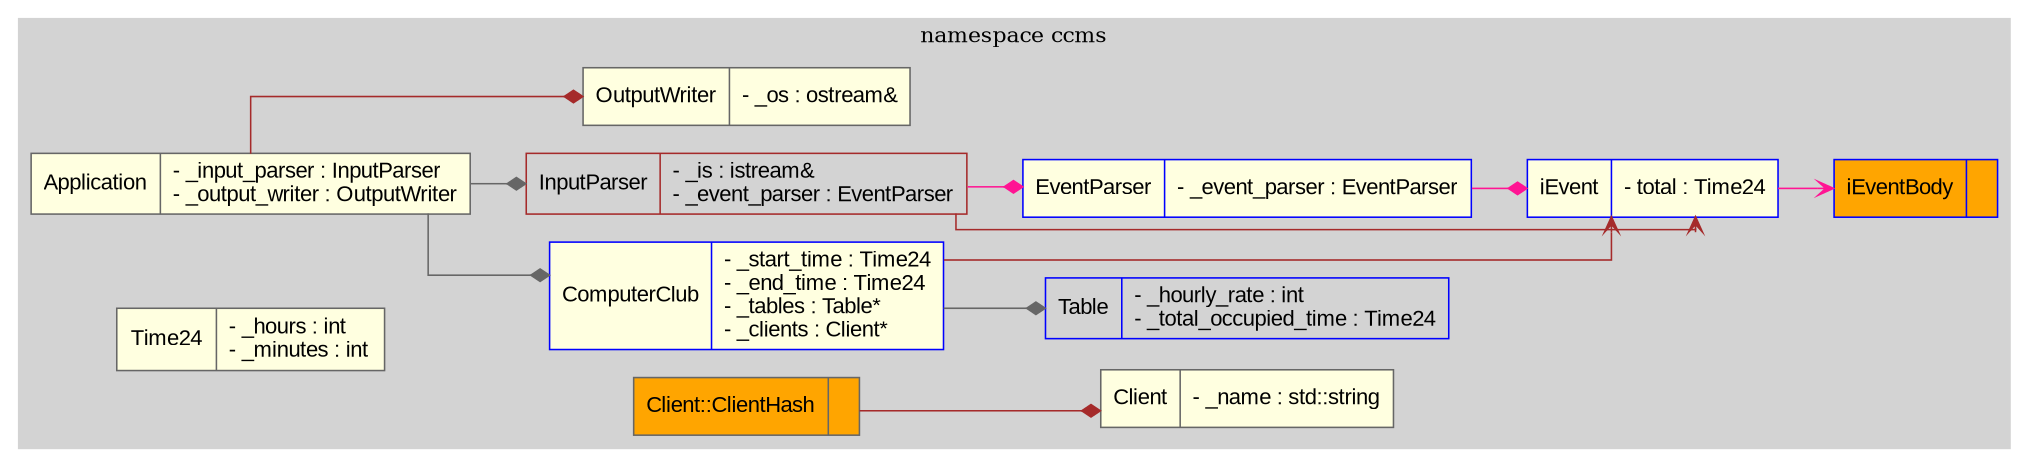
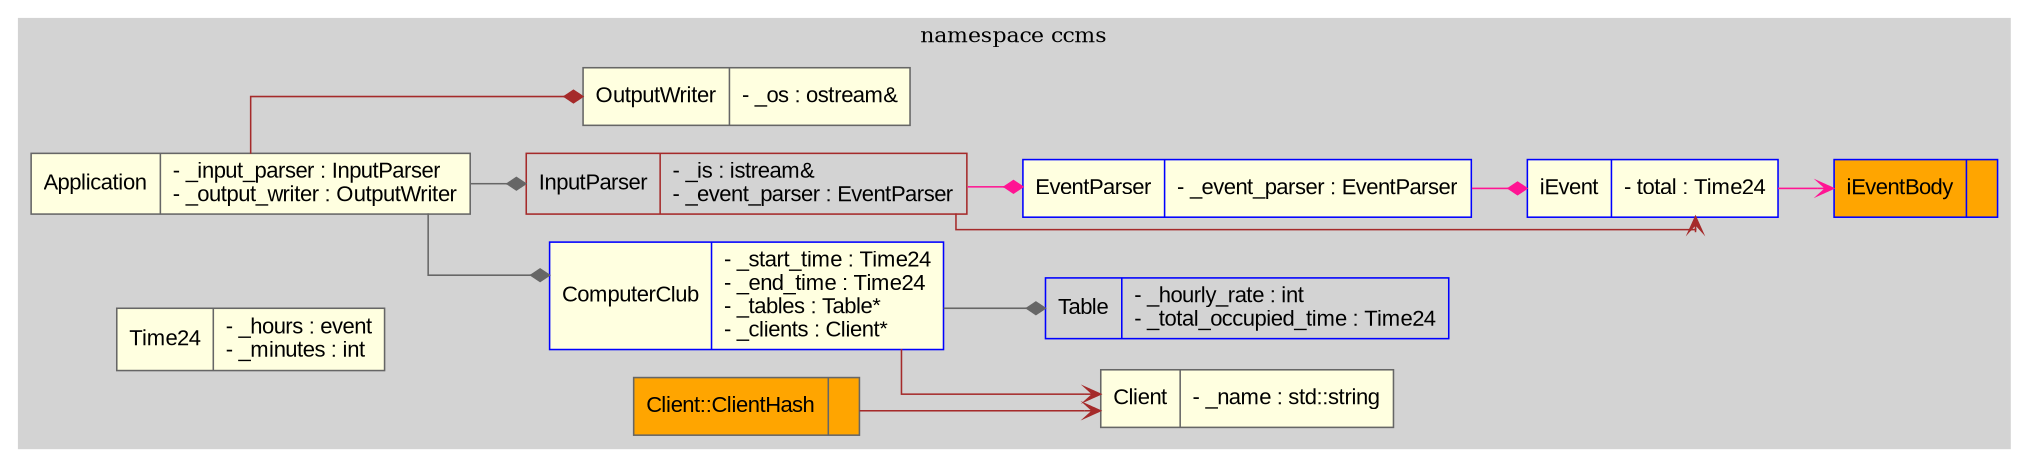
edge "ComputerClub" -> "iEvent": now "ComputerClub" -> "Client"
node "Time24": text "- _hours : int" -> "- _hours : event"
edge "Client::ClientHash" -> "Client": arrowhead diamond -> vee
